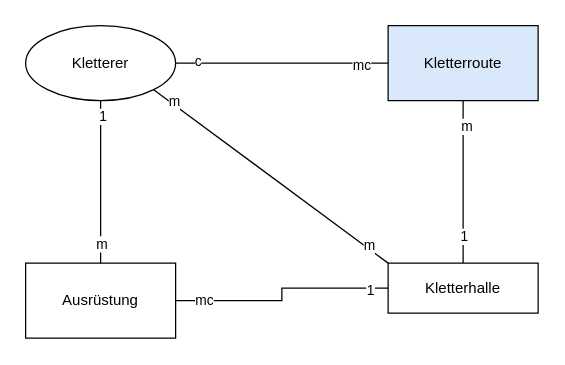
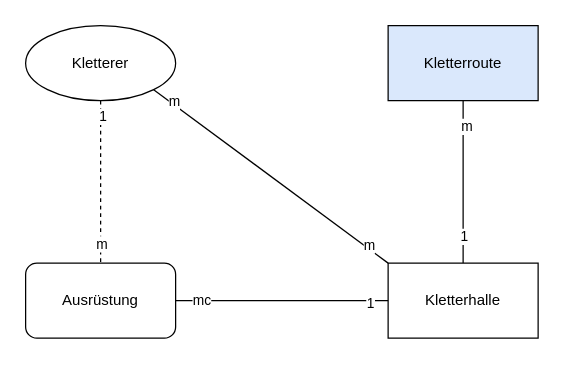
edge "Kletterer" -- "Kletterroute": removed, labels "c", "mc"
edge "Kletterer" -- "Ausrüstung": style solid -> dashed
node "Kletterhalle": size 150x50 -> 150x75
node "Ausrüstung": shape rectangle -> rounded rectangle
